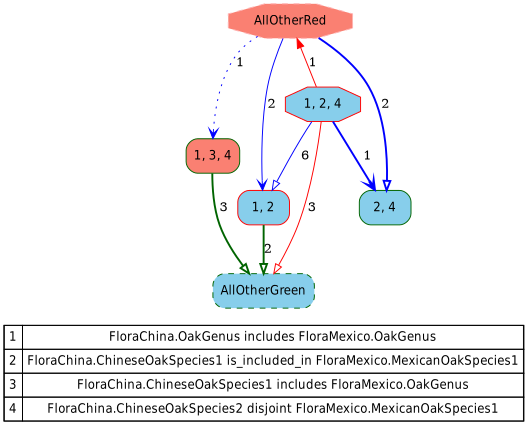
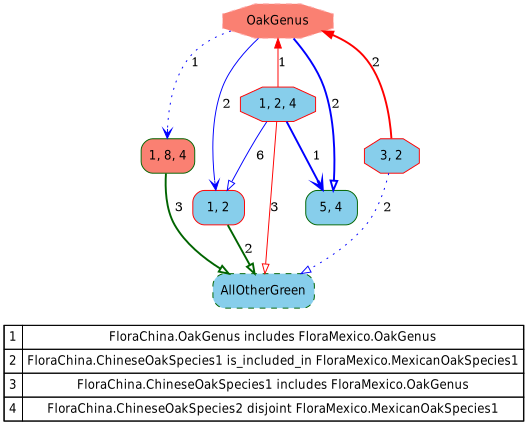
node "AllOtherRed": label "AllOtherRed" -> "OakGenus"
node "1, 3, 4": label "1, 3, 4" -> "1, 8, 4"
node "3, 2": added
node "2, 4": label "2, 4" -> "5, 4"
